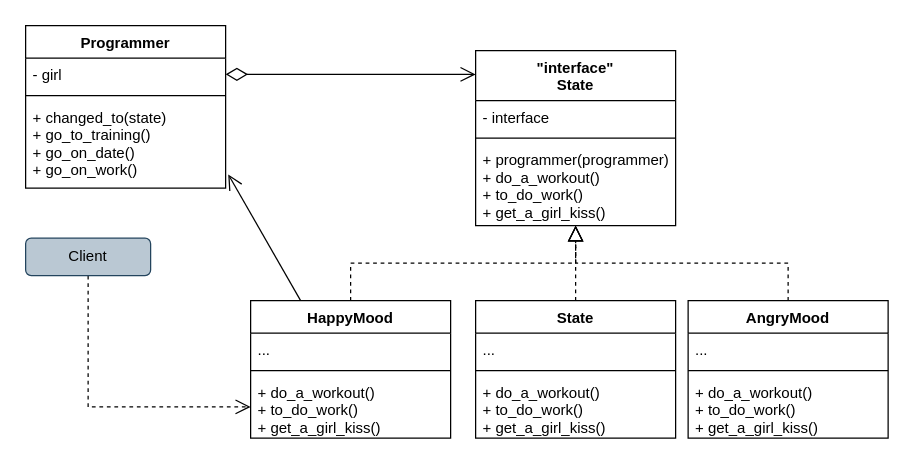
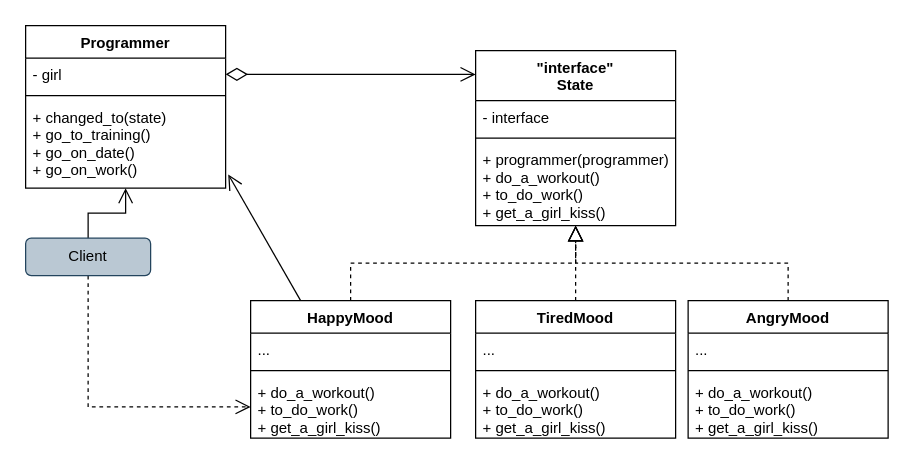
edge "Client" -> "Programmer": added
node "State": label "State" -> "TiredMood"
